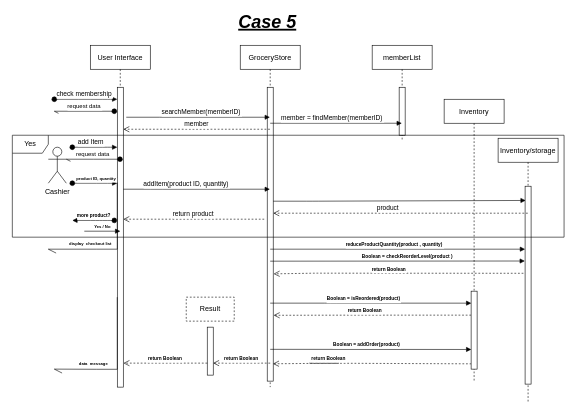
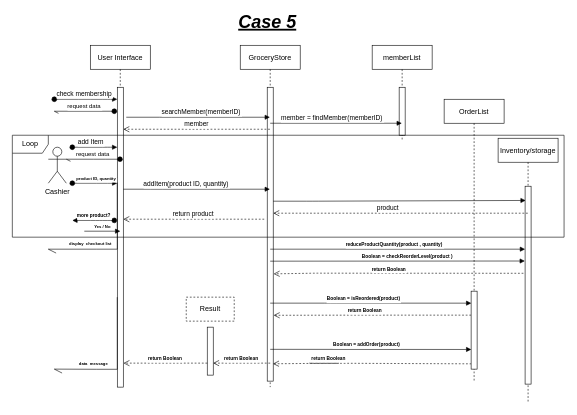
node "Inventory": label "Inventory" -> "OrderList"
node "Yes": label "Yes" -> "Loop"
